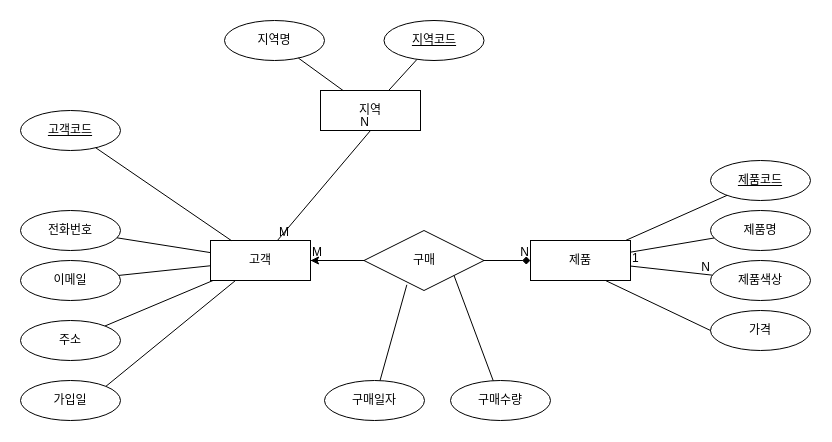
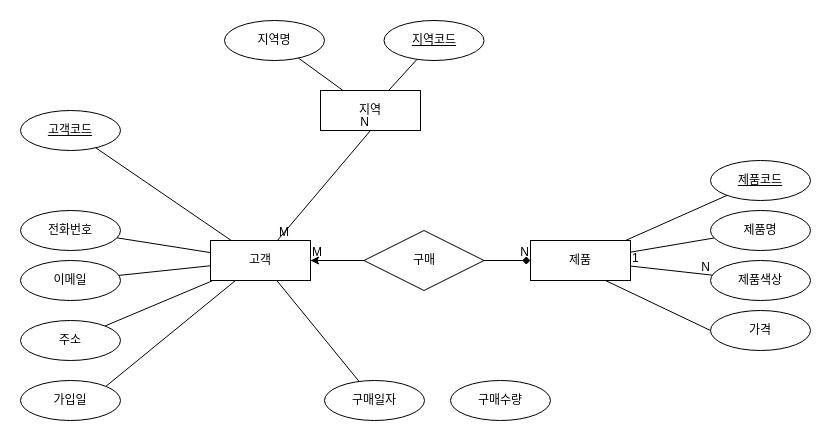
edge "구매" -- "구매수량": removed
edge "구매" -- "구매일자": now "고객" -- "구매일자"
